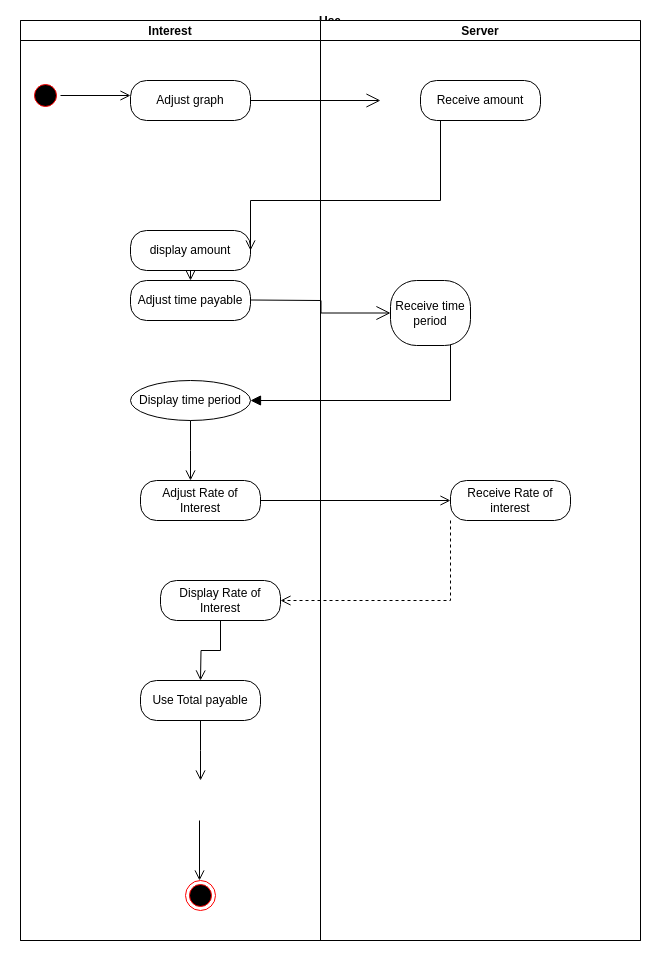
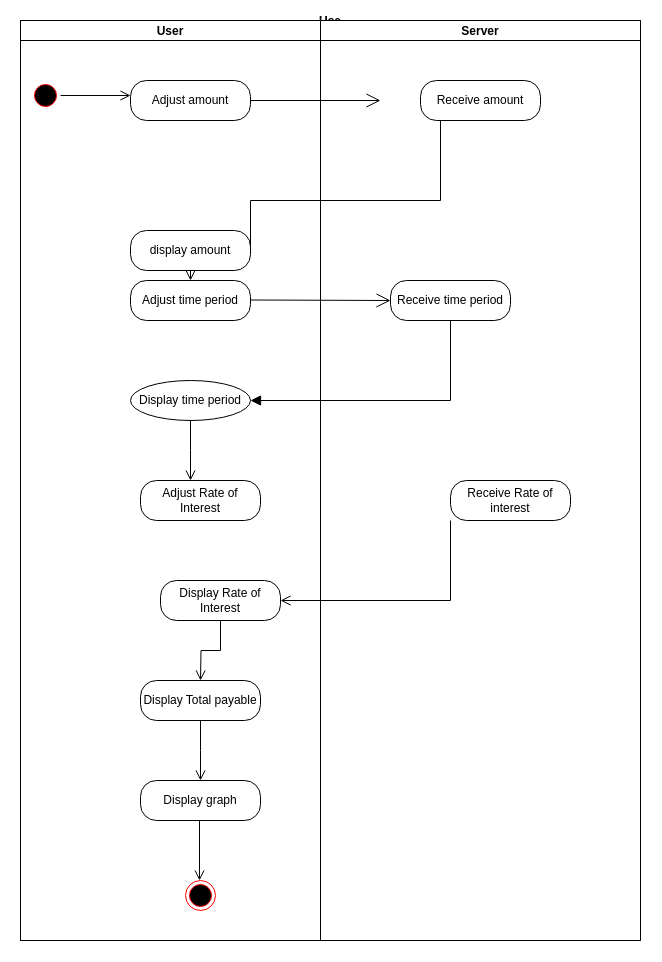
node "Interest": label "Interest" -> "User"
node "Adjust graph": label "Adjust graph" -> "Adjust amount"
edge "Receive amount" -> "display amount": arrowhead open -> none
node "Adjust time payable": label "Adjust time payable" -> "Adjust time period"
node "Receive time period": size 80x65 -> 120x40
edge "Adjust Rate of Interest" -> "Receive Rate of interest": removed
edge "Receive Rate of interest" -> "Display Rate of Interest": style dashed -> solid
node "Use Total payable": label "Use Total payable" -> "Display Total payable"
node "Display graph": added
